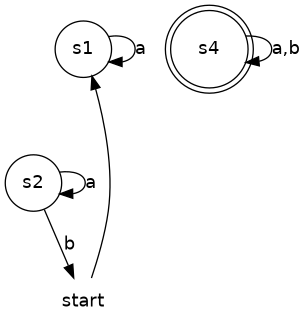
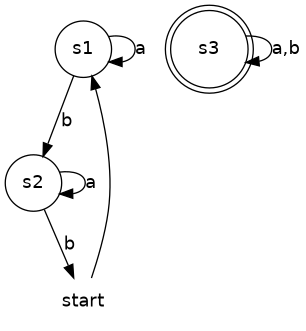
node "s4": label "s4" -> "s3"
edge "s1" -> "s2": added, label "b"
